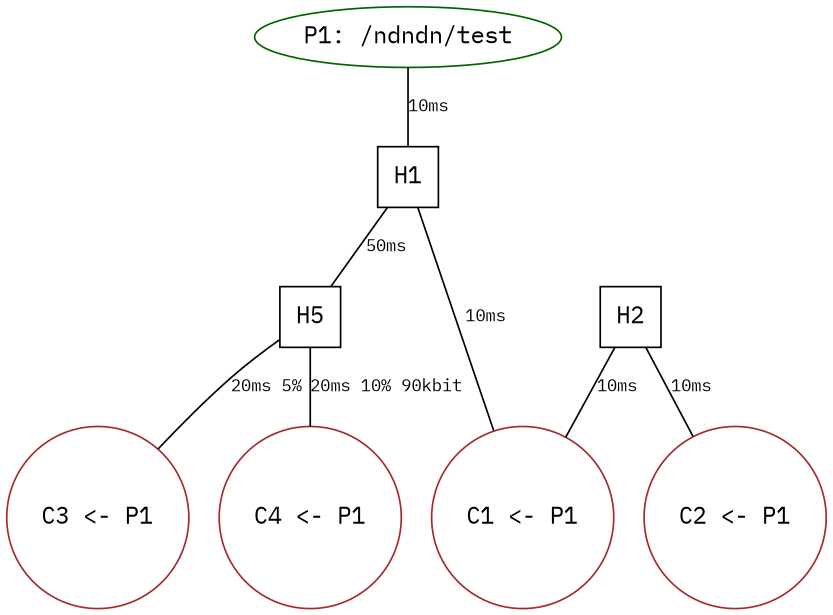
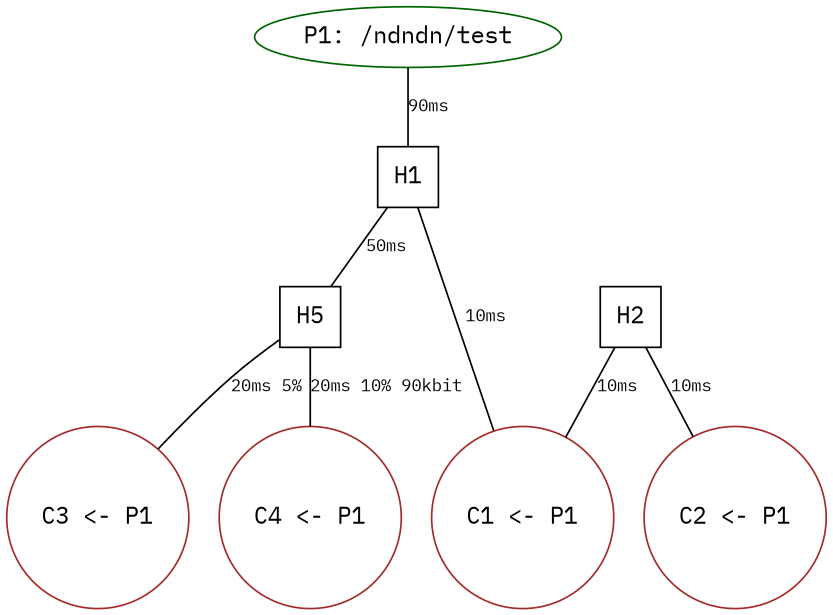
edge "P1: /ndndn/test" -- "H1": label "10ms" -> "90ms"
